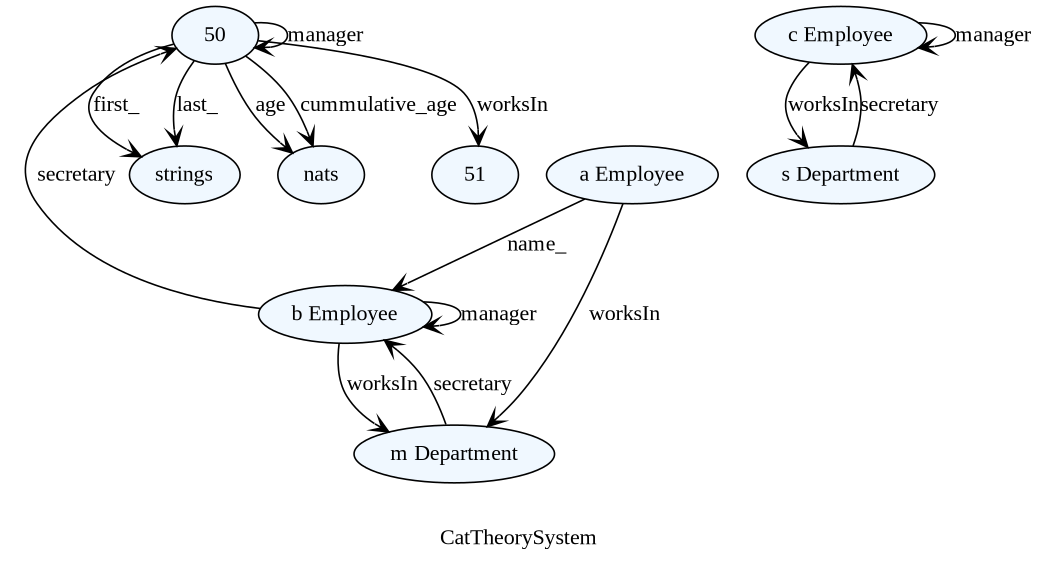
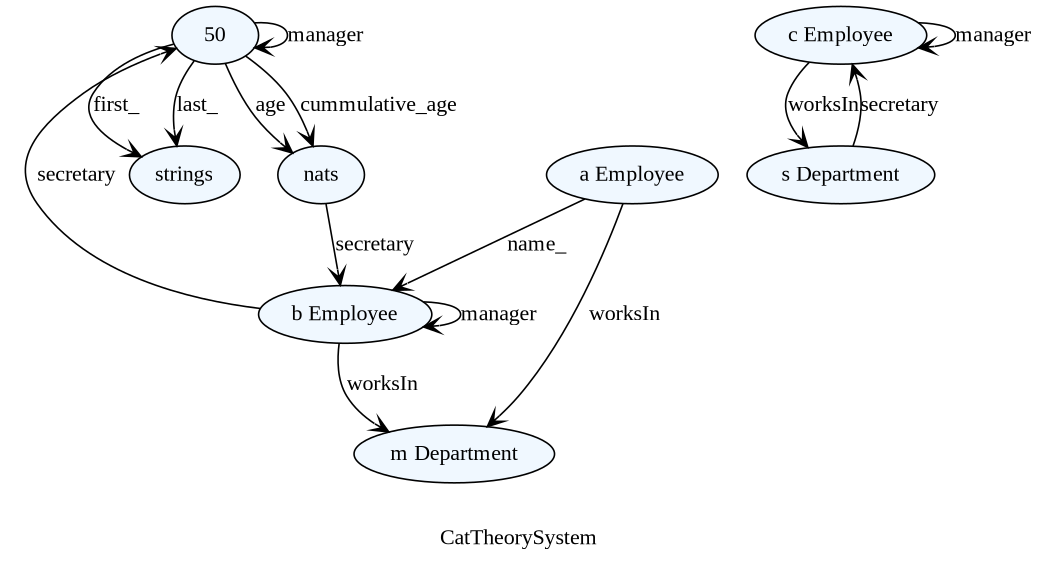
node "51": removed
edge "m Department" -> "b Employee": now "nats" -> "b Employee"
